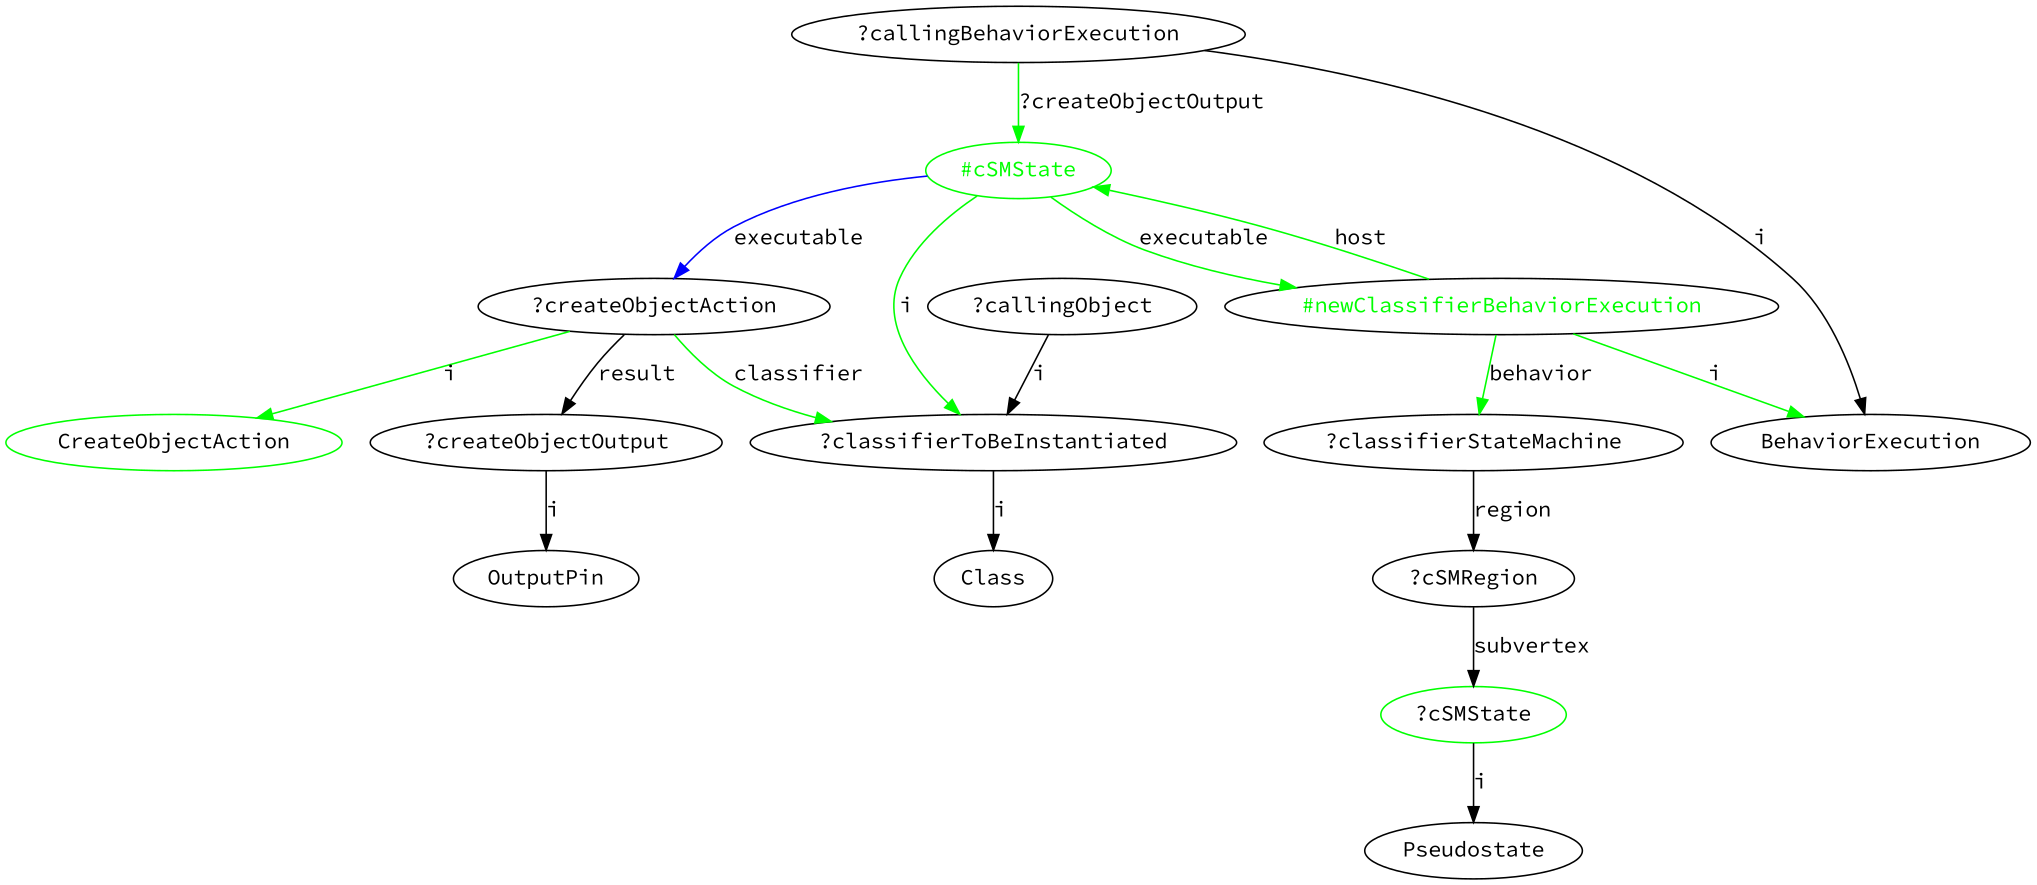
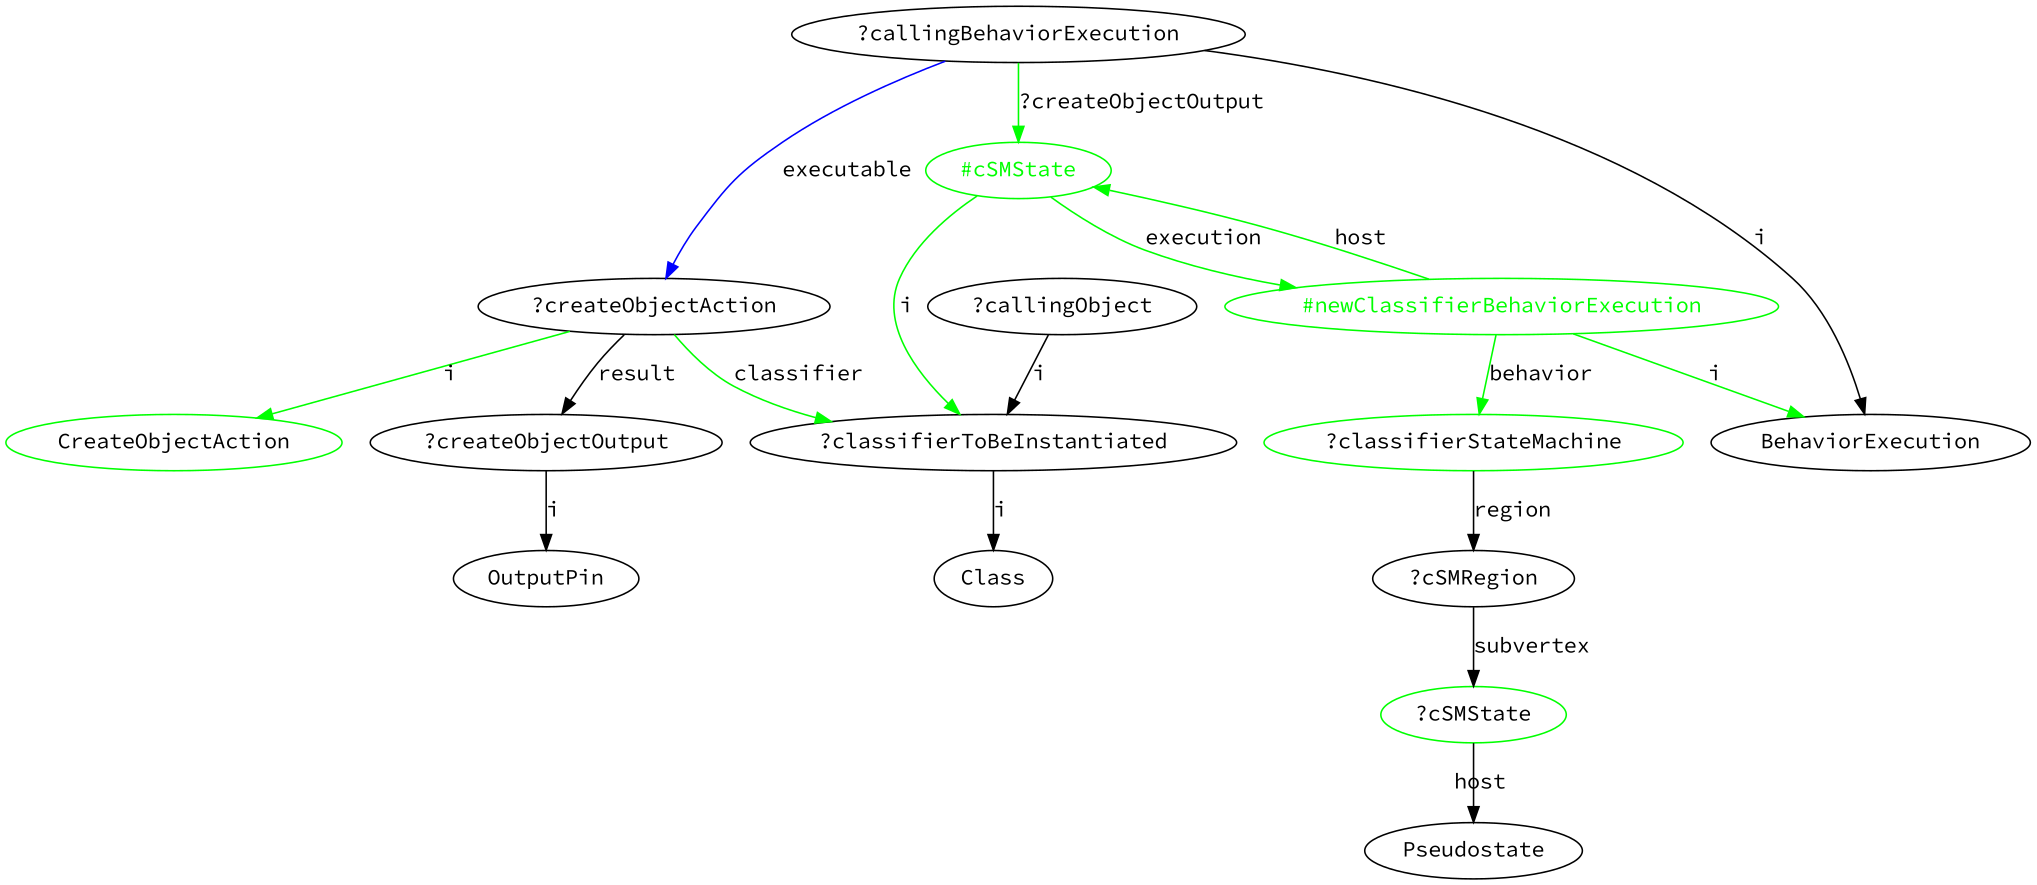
edge "#cSMState" -> "?createObjectAction": now "?callingBehaviorExecution" -> "?createObjectAction"
edge "#cSMState" -> "#newClassifierBehaviorExecution": label "executable" -> "execution"
node "#newClassifierBehaviorExecution": color black -> green
node "?classifierStateMachine": color black -> green
edge "?cSMState" -> "Pseudostate": label "i" -> "host"
